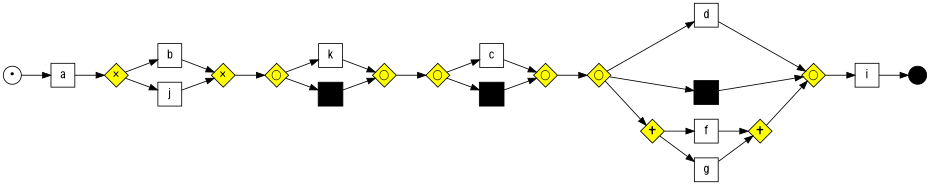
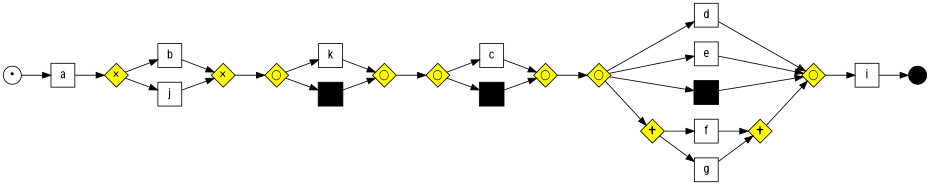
node "e": added
